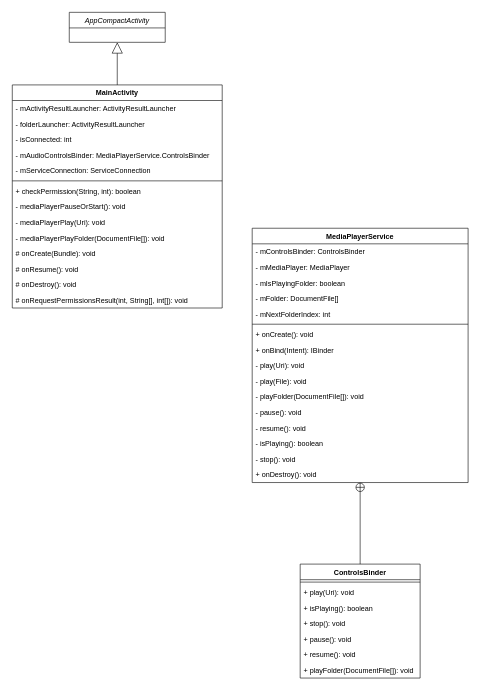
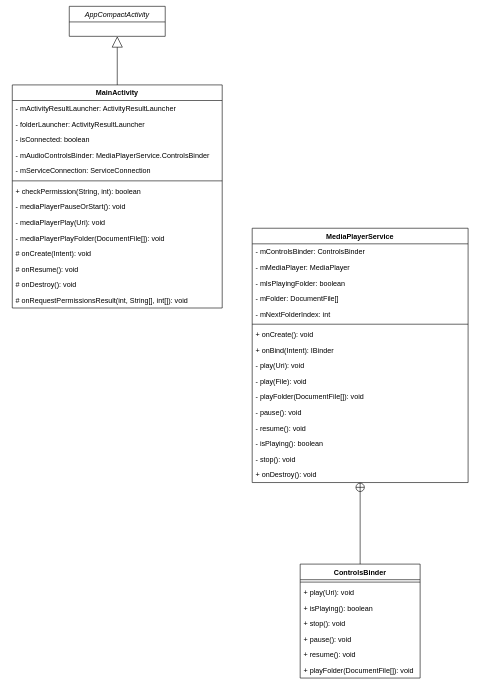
node "AppCompactActivity": moved (117, 27) -> (117, 21)
node "- isConnected: int": label "- isConnected: int" -> "- isConnected: boolean"
node "# onCreate(Bundle): void": label "# onCreate(Bundle): void" -> "# onCreate(Intent): void"
